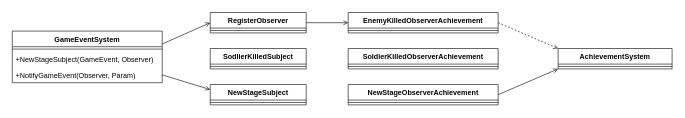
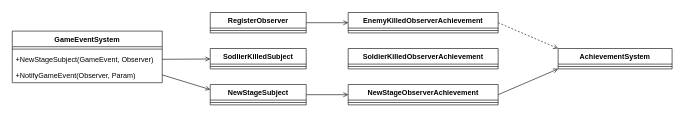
edge "GameEventSystem" -> "RegisterObserver": removed
edge "+NewStageSubject(GameEvent, Observer)" -> "SodlierKilledSubject": added
edge "NewStageSubject" -> "NewStageObserverAchievement": added
